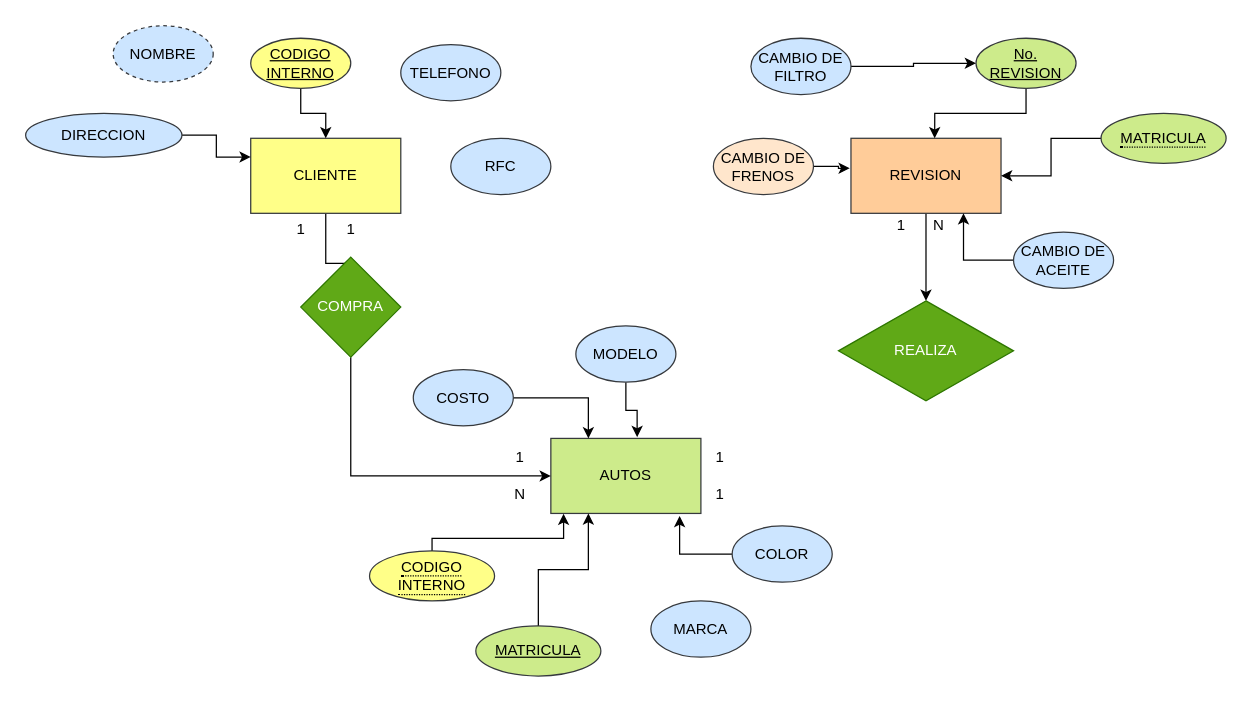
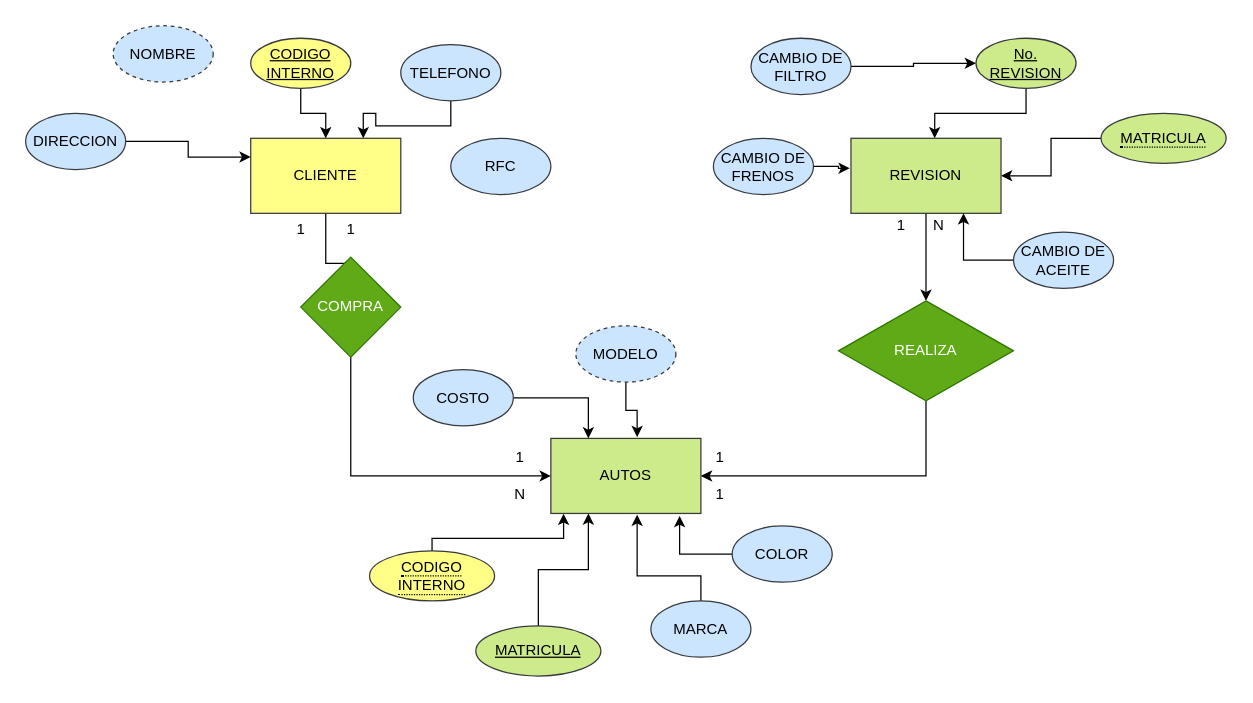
edge "TELEFONO" -> "CLIENTE": added
node "DIRECCION": size 156x44 -> 100x56
node "CAMBIO DE FRENOS": fillcolor #ffe6cc -> #cce5ff
node "REVISION": fillcolor #ffcc99 -> #cdeb8b
node "MODELO": style solid -> dashed
edge "REALIZA" -> "AUTOS": added
edge "MARCA" -> "AUTOS": added
